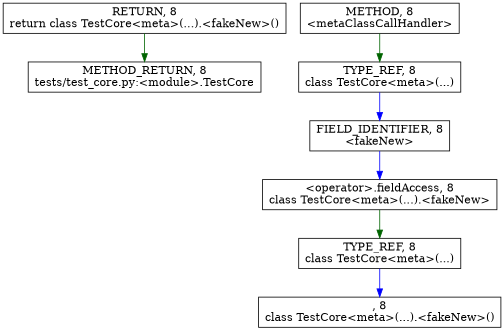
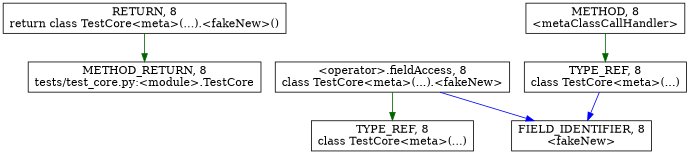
edge "FIELD_IDENTIFIER, 8" -> "<operator>.fieldAccess, 8": reversed
node ", 8": removed
